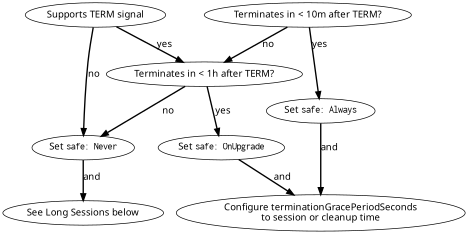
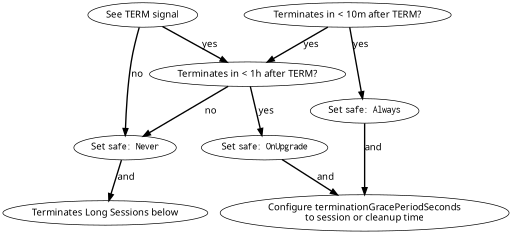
node "Supports TERM signal": label "Supports TERM signal" -> "See TERM signal"
edge "Terminates in < 10m after TERM?" -> "Terminates in < 1h after TERM?": label "no" -> "yes"
node "See Long Sessions below": label "See Long Sessions below" -> "Terminates Long Sessions below"
